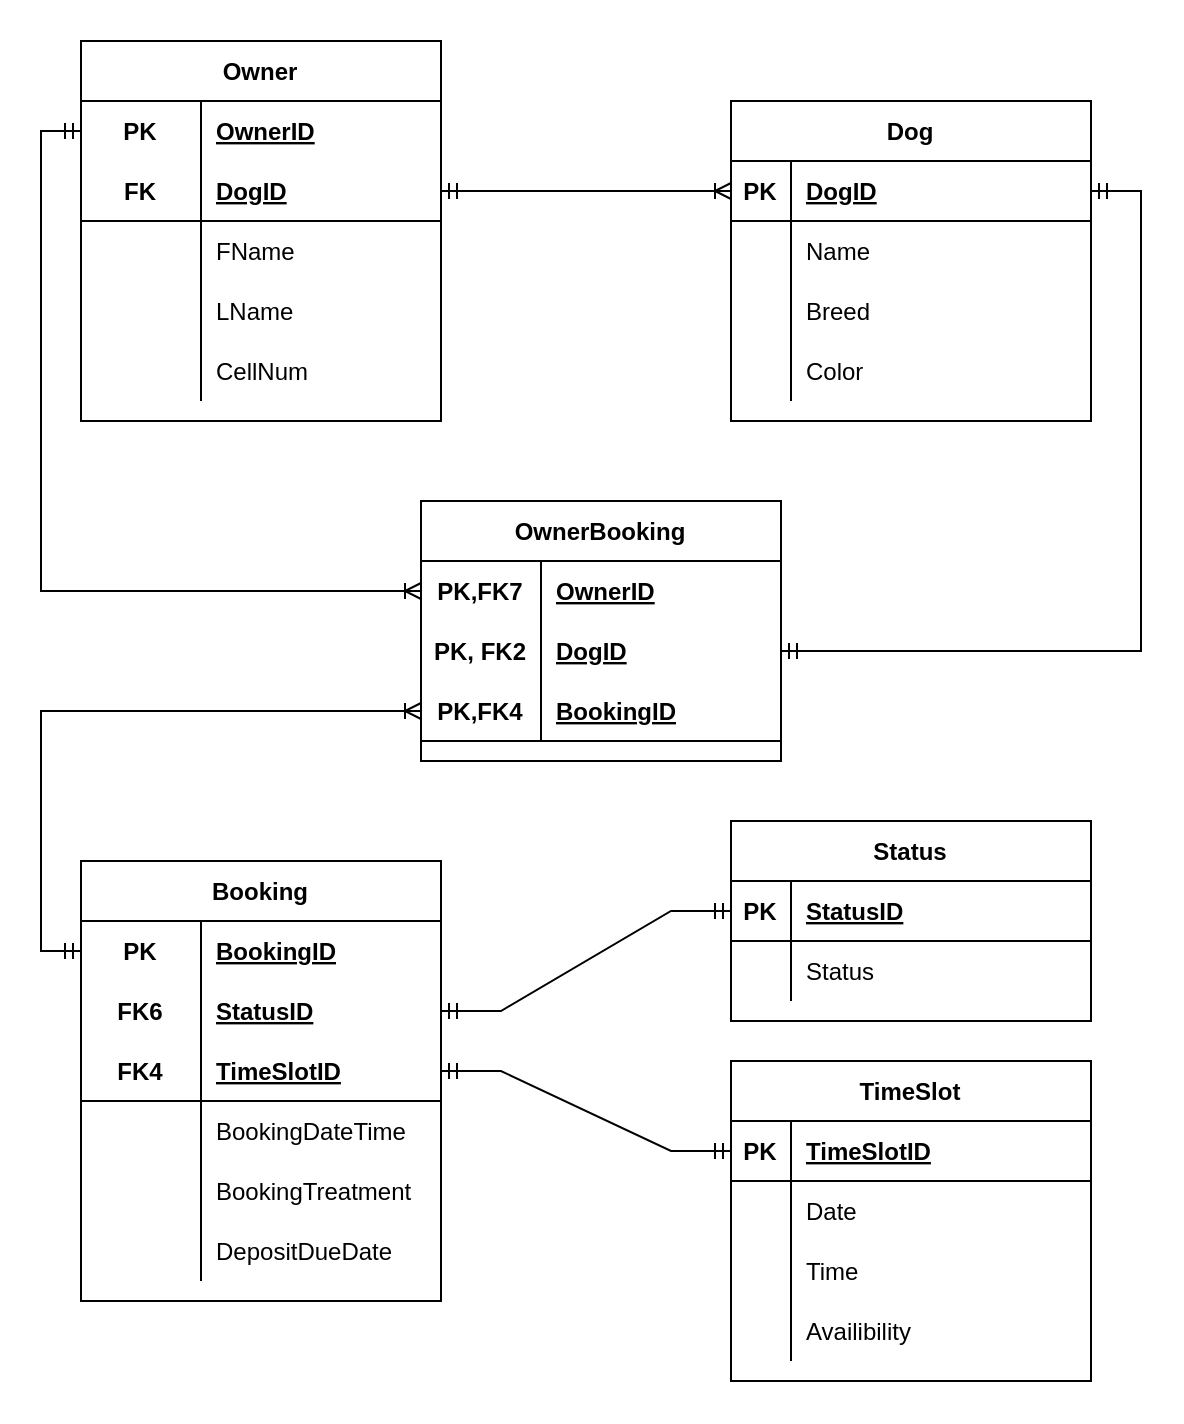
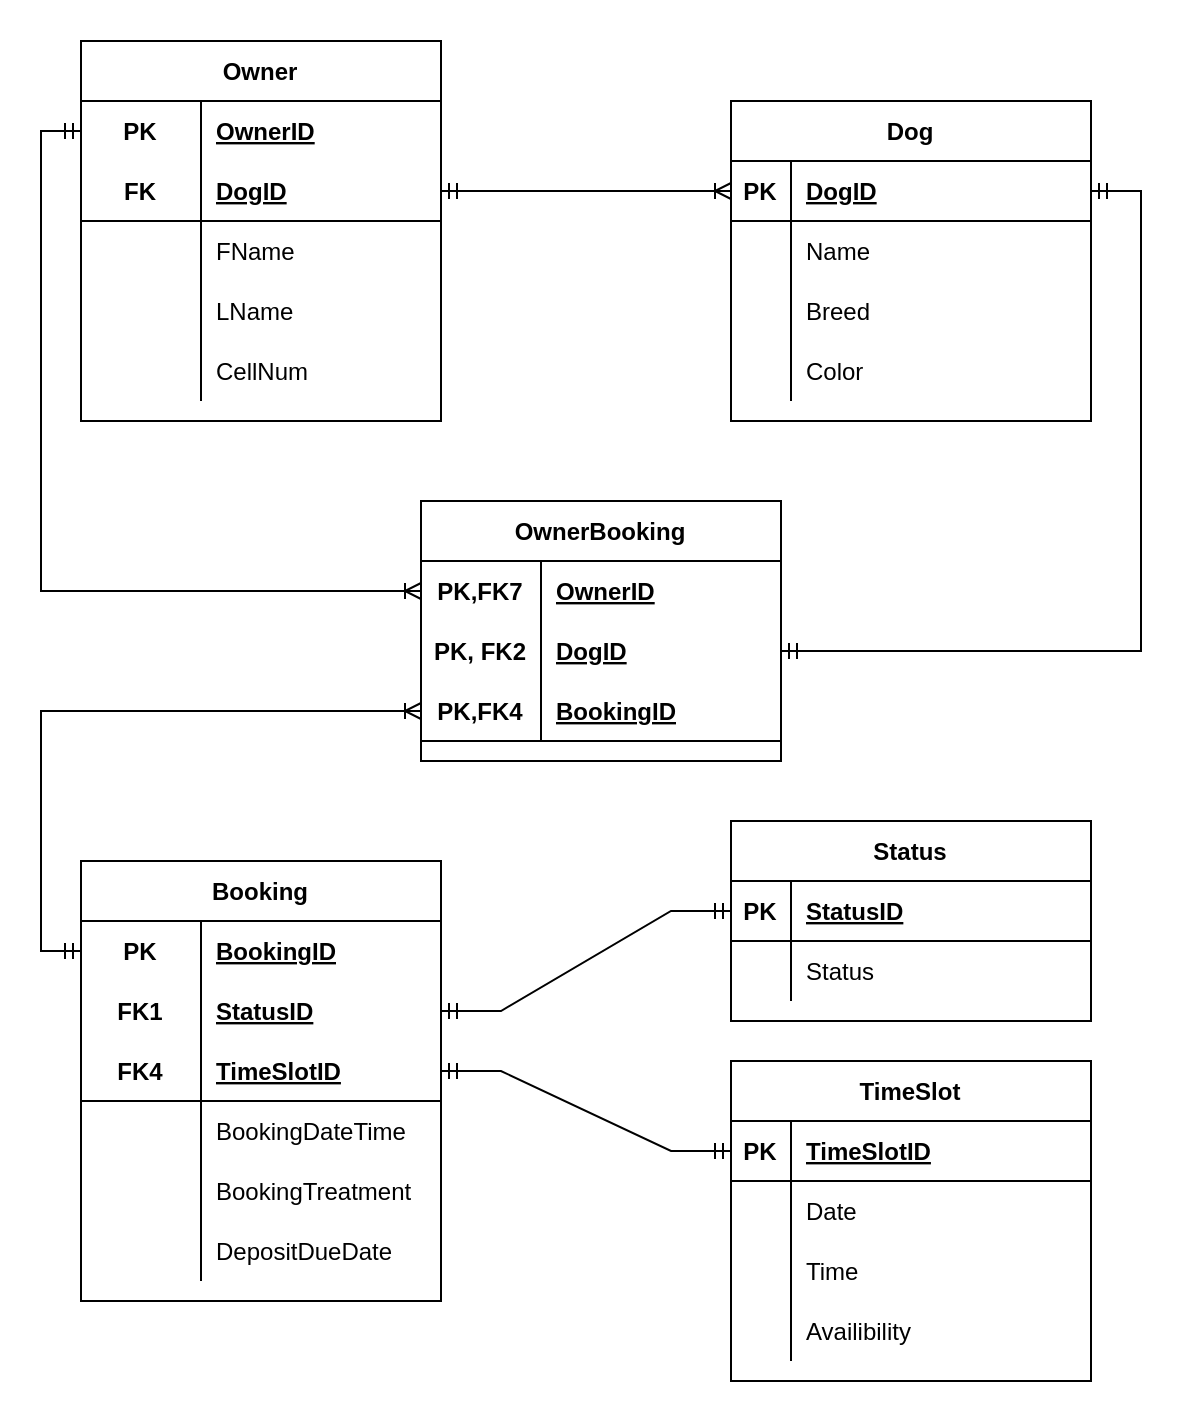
node "FK6": label "FK6" -> "FK1"
